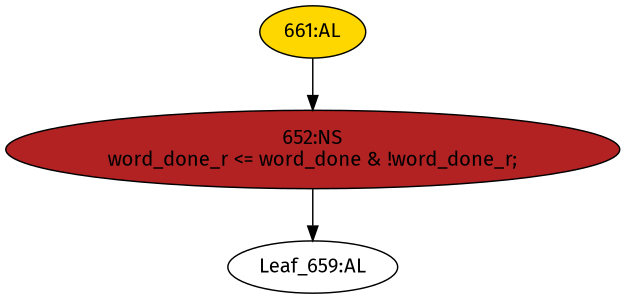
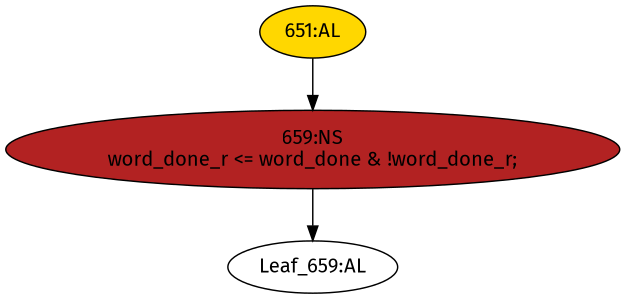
node "661:AL": label "661:AL" -> "651:AL"
node "652:NS word_done_r <= word_done & !word_done_r;": label "652:NS word_done_r <= word_done & !word_done_r;" -> "659:NS word_done_r <= word_done & !word_done_r;"
